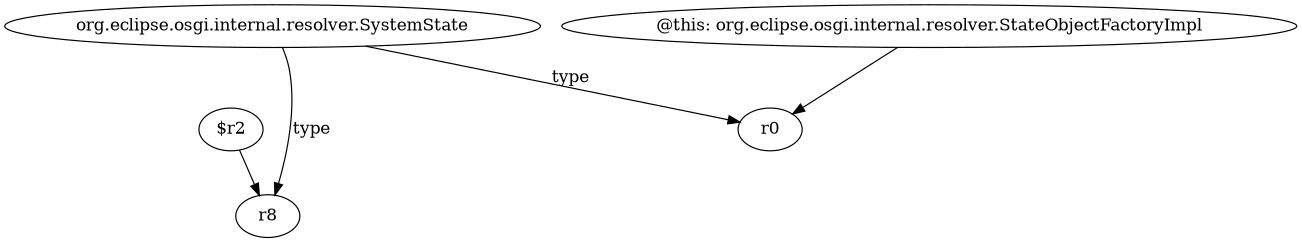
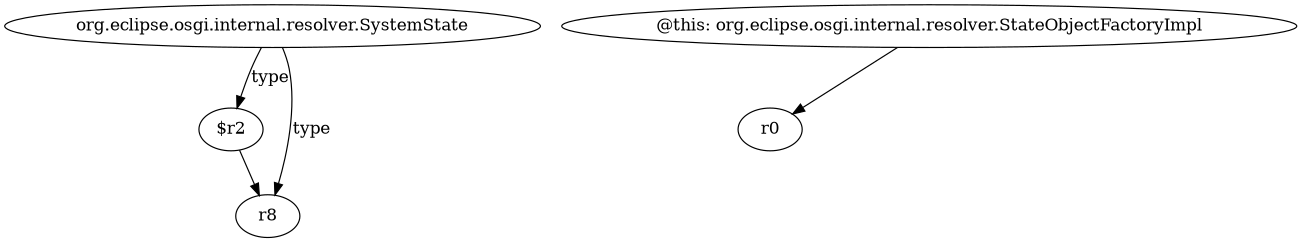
edge "org.eclipse.osgi.internal.resolver.SystemState" -> "r0": now "org.eclipse.osgi.internal.resolver.SystemState" -> "$r2"
